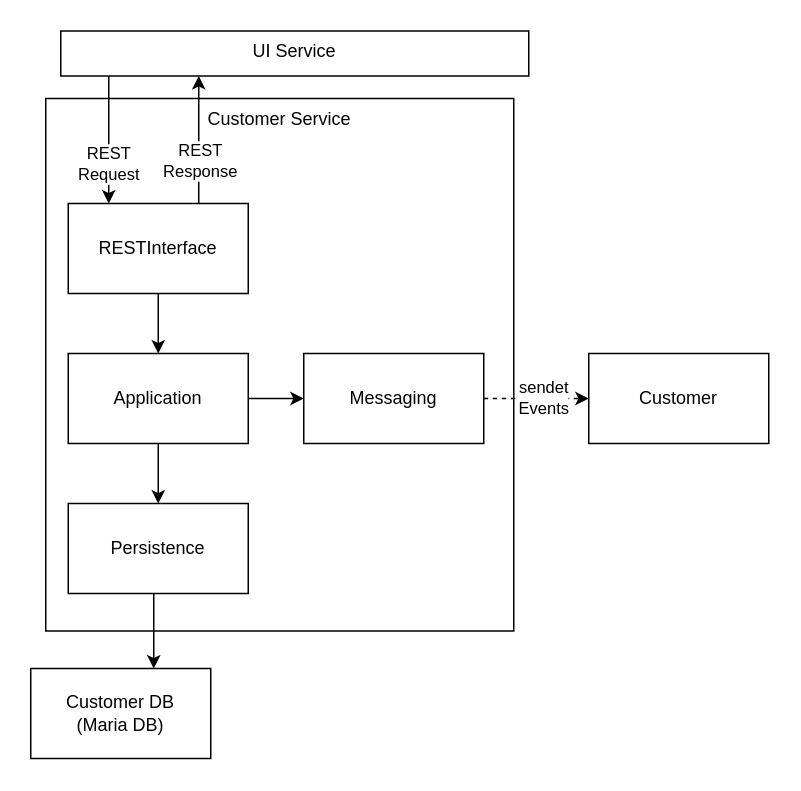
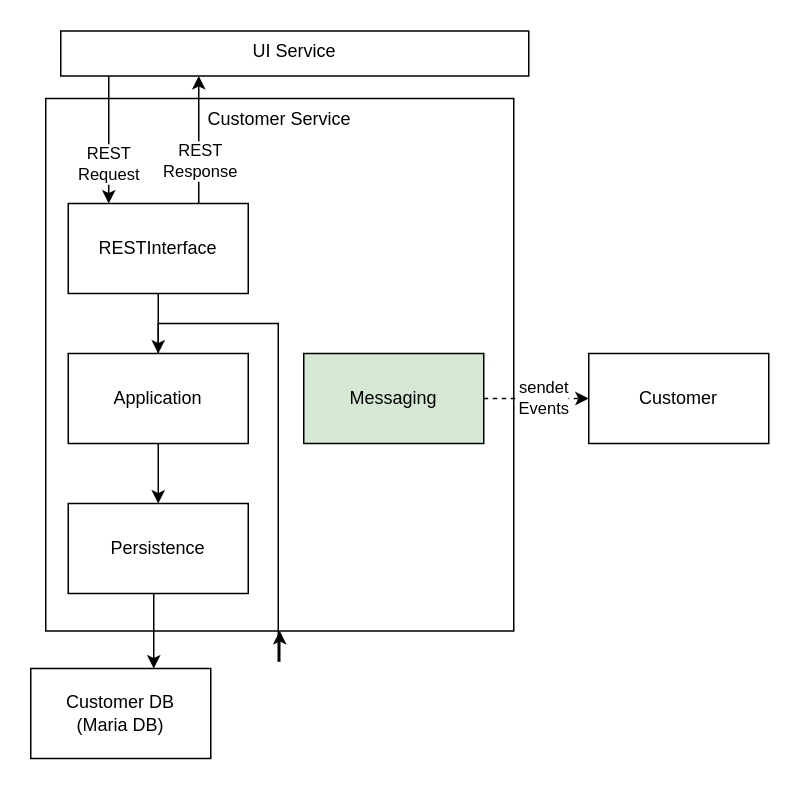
edge "Application" -> "Messaging": now "Application" -> "Customer Service"
node "Messaging": fillcolor #ffffff -> #d5e8d4
